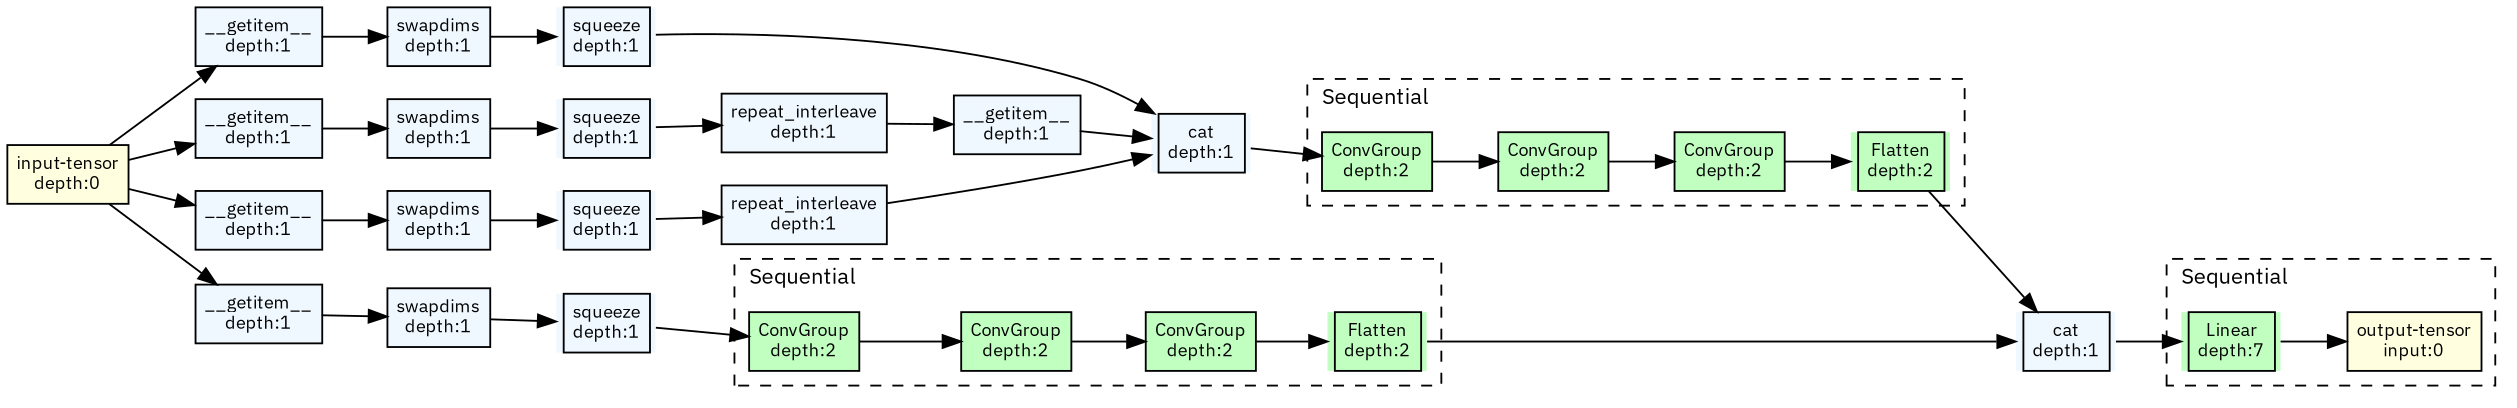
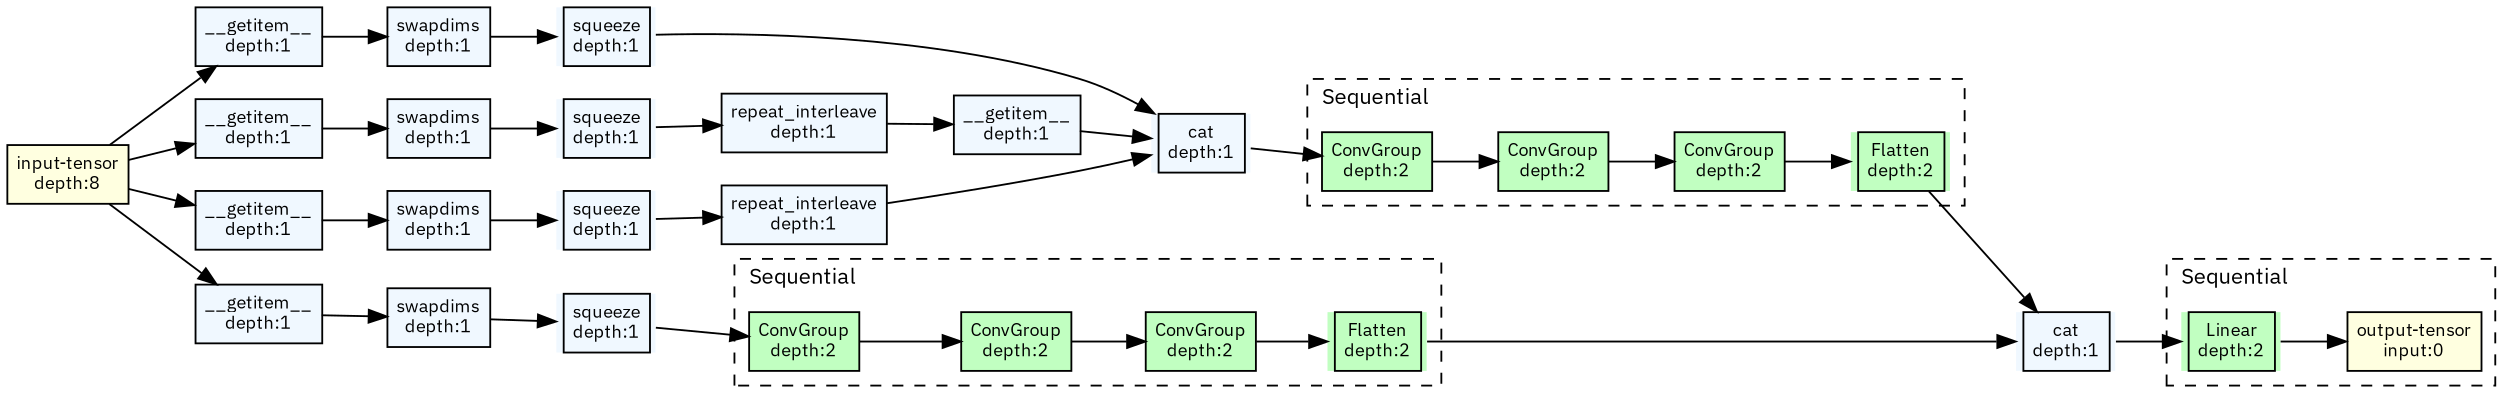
node "input-tensor": text "depth:0" -> "depth:8"
node "Linear": text "depth:7" -> "depth:2"
